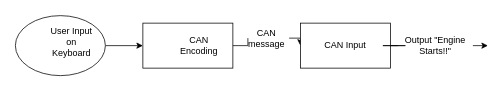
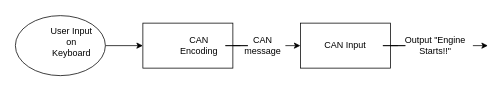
node "CAN message": moved (267, 38) -> (263, 45)
